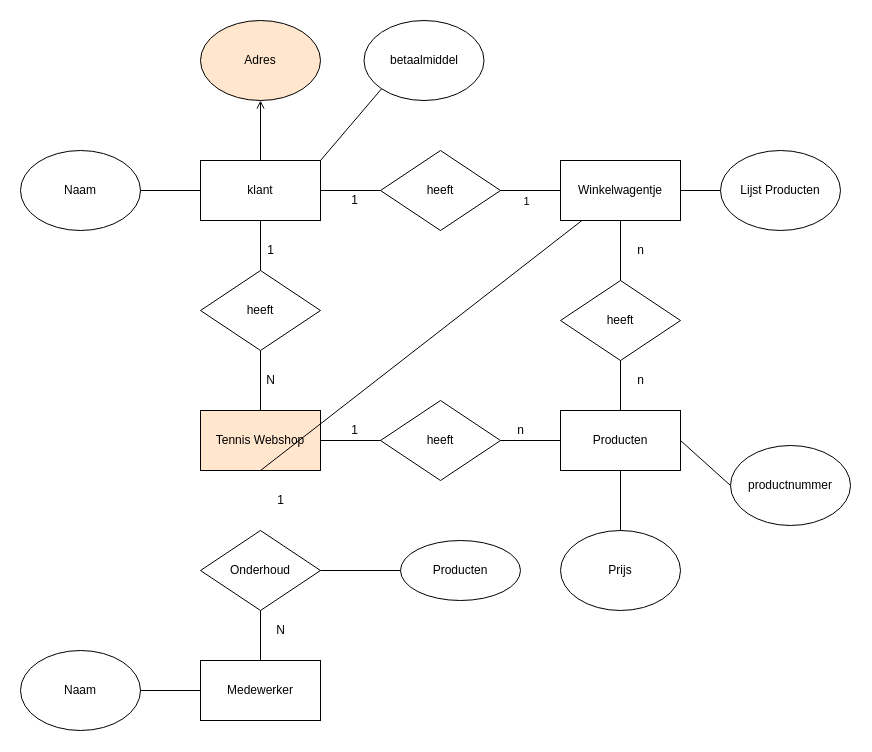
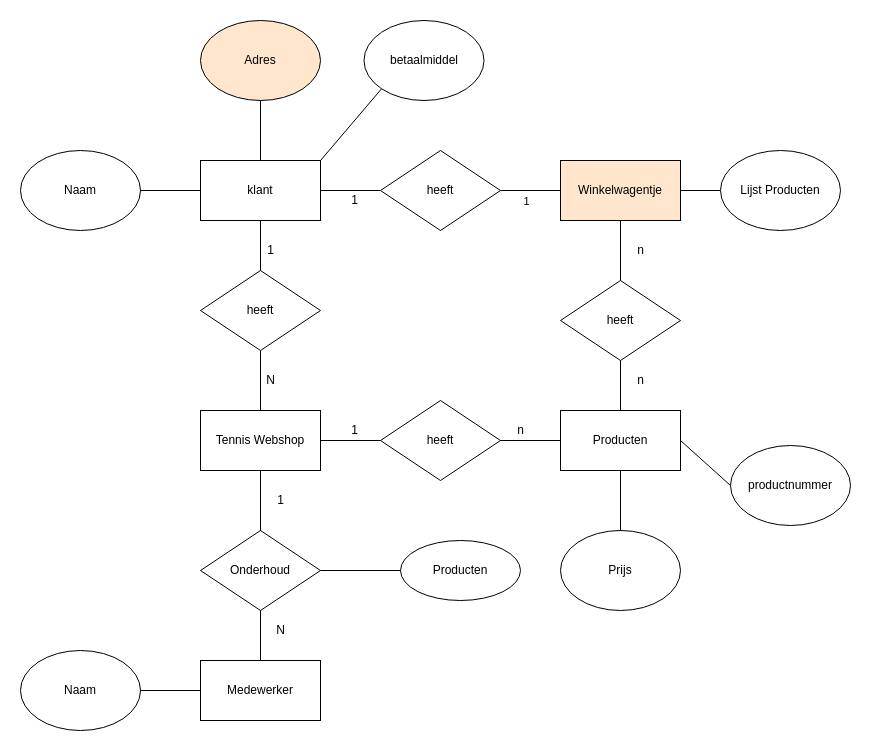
edge "klant" -> "Adres": arrowhead open -> none
node "Winkelwagentje": fillcolor #ffffff -> #ffe6cc
edge "Winkelwagentje" -- "Tennis Webshop": now "Onderhoud" -- "Tennis Webshop"
node "Tennis Webshop": fillcolor #ffe6cc -> #ffffff
